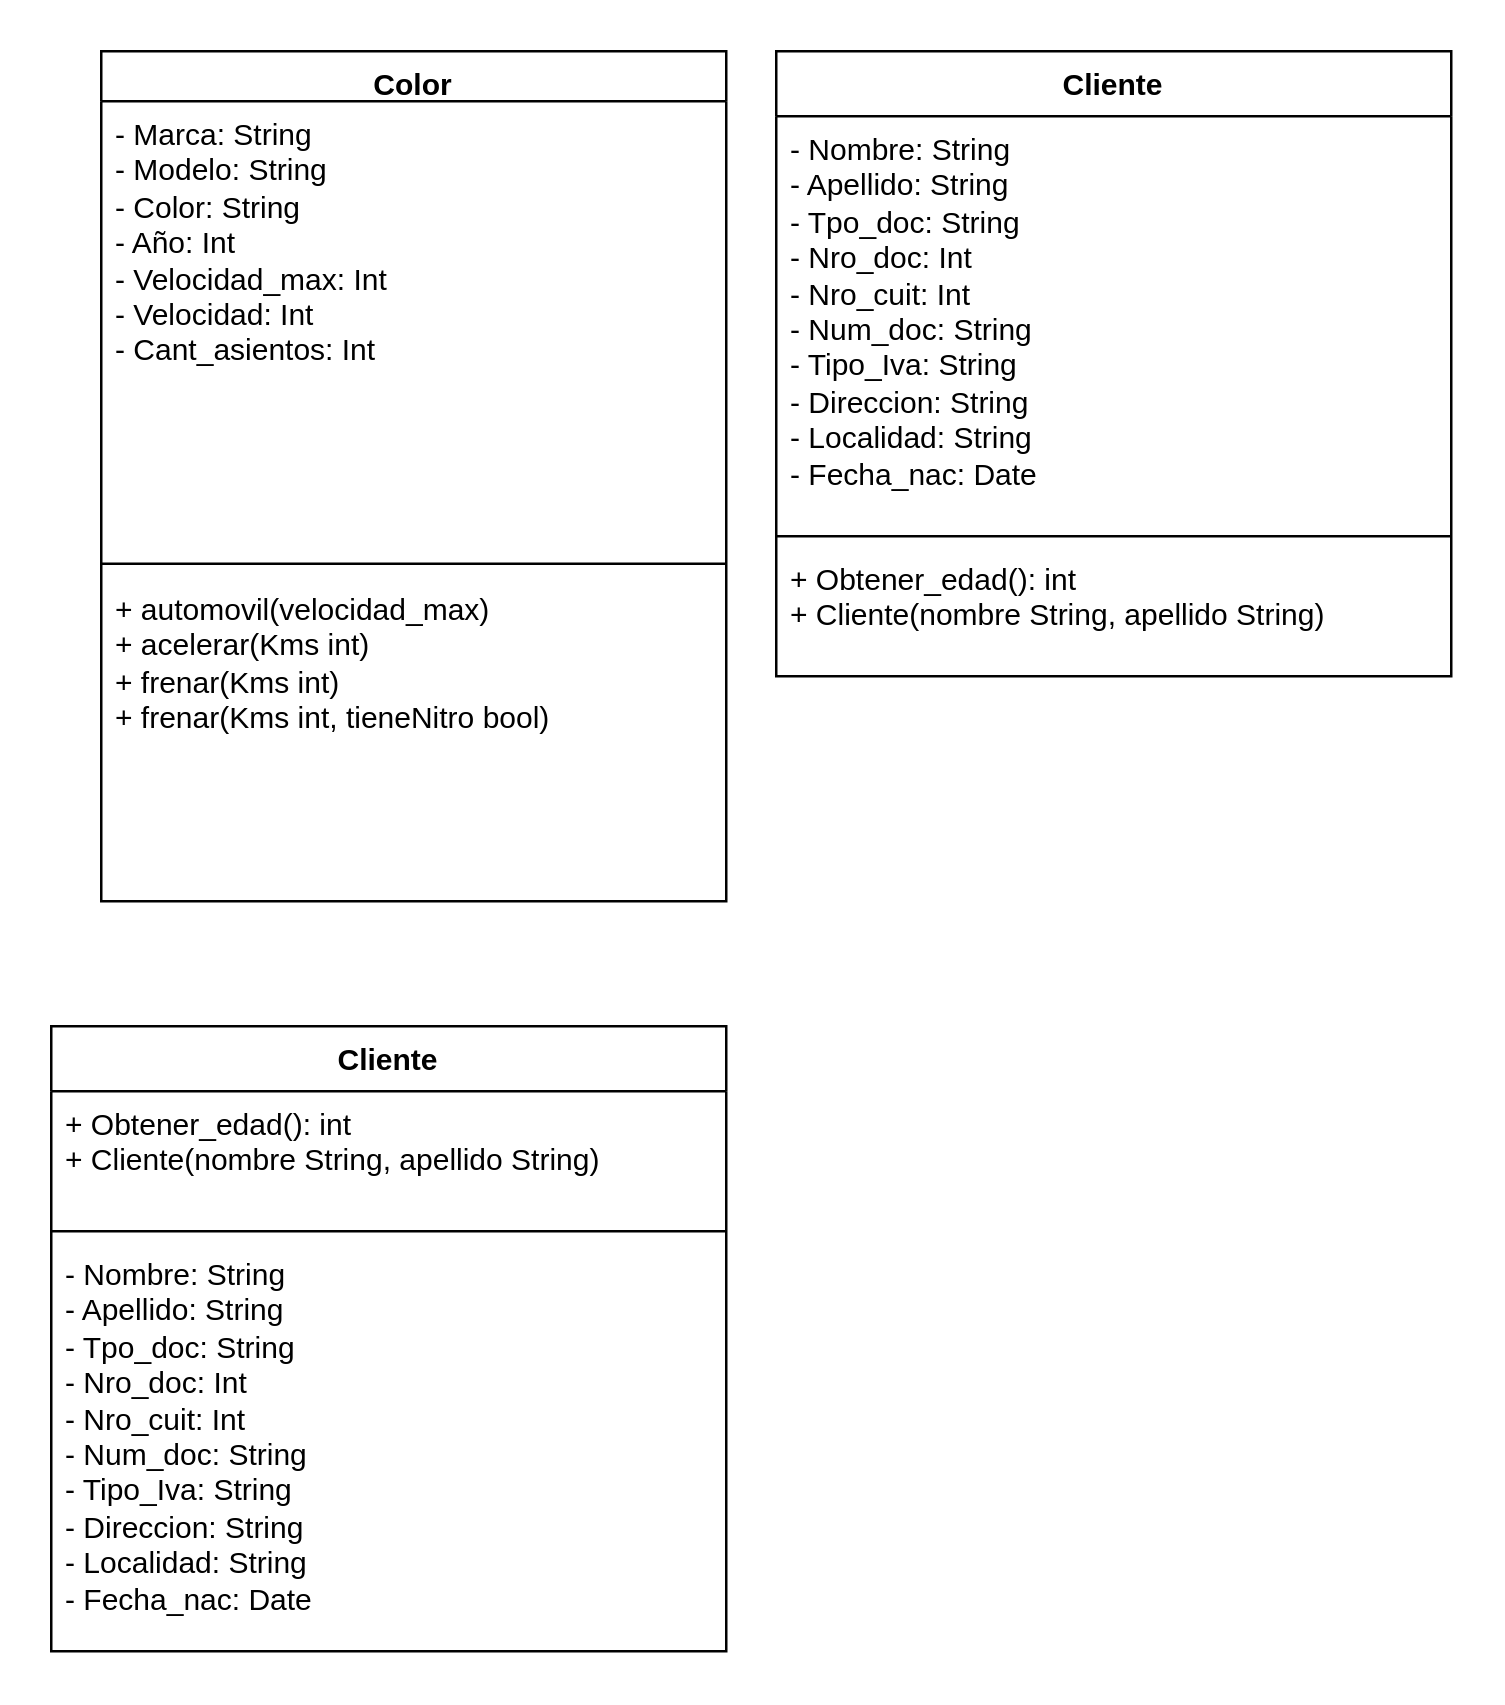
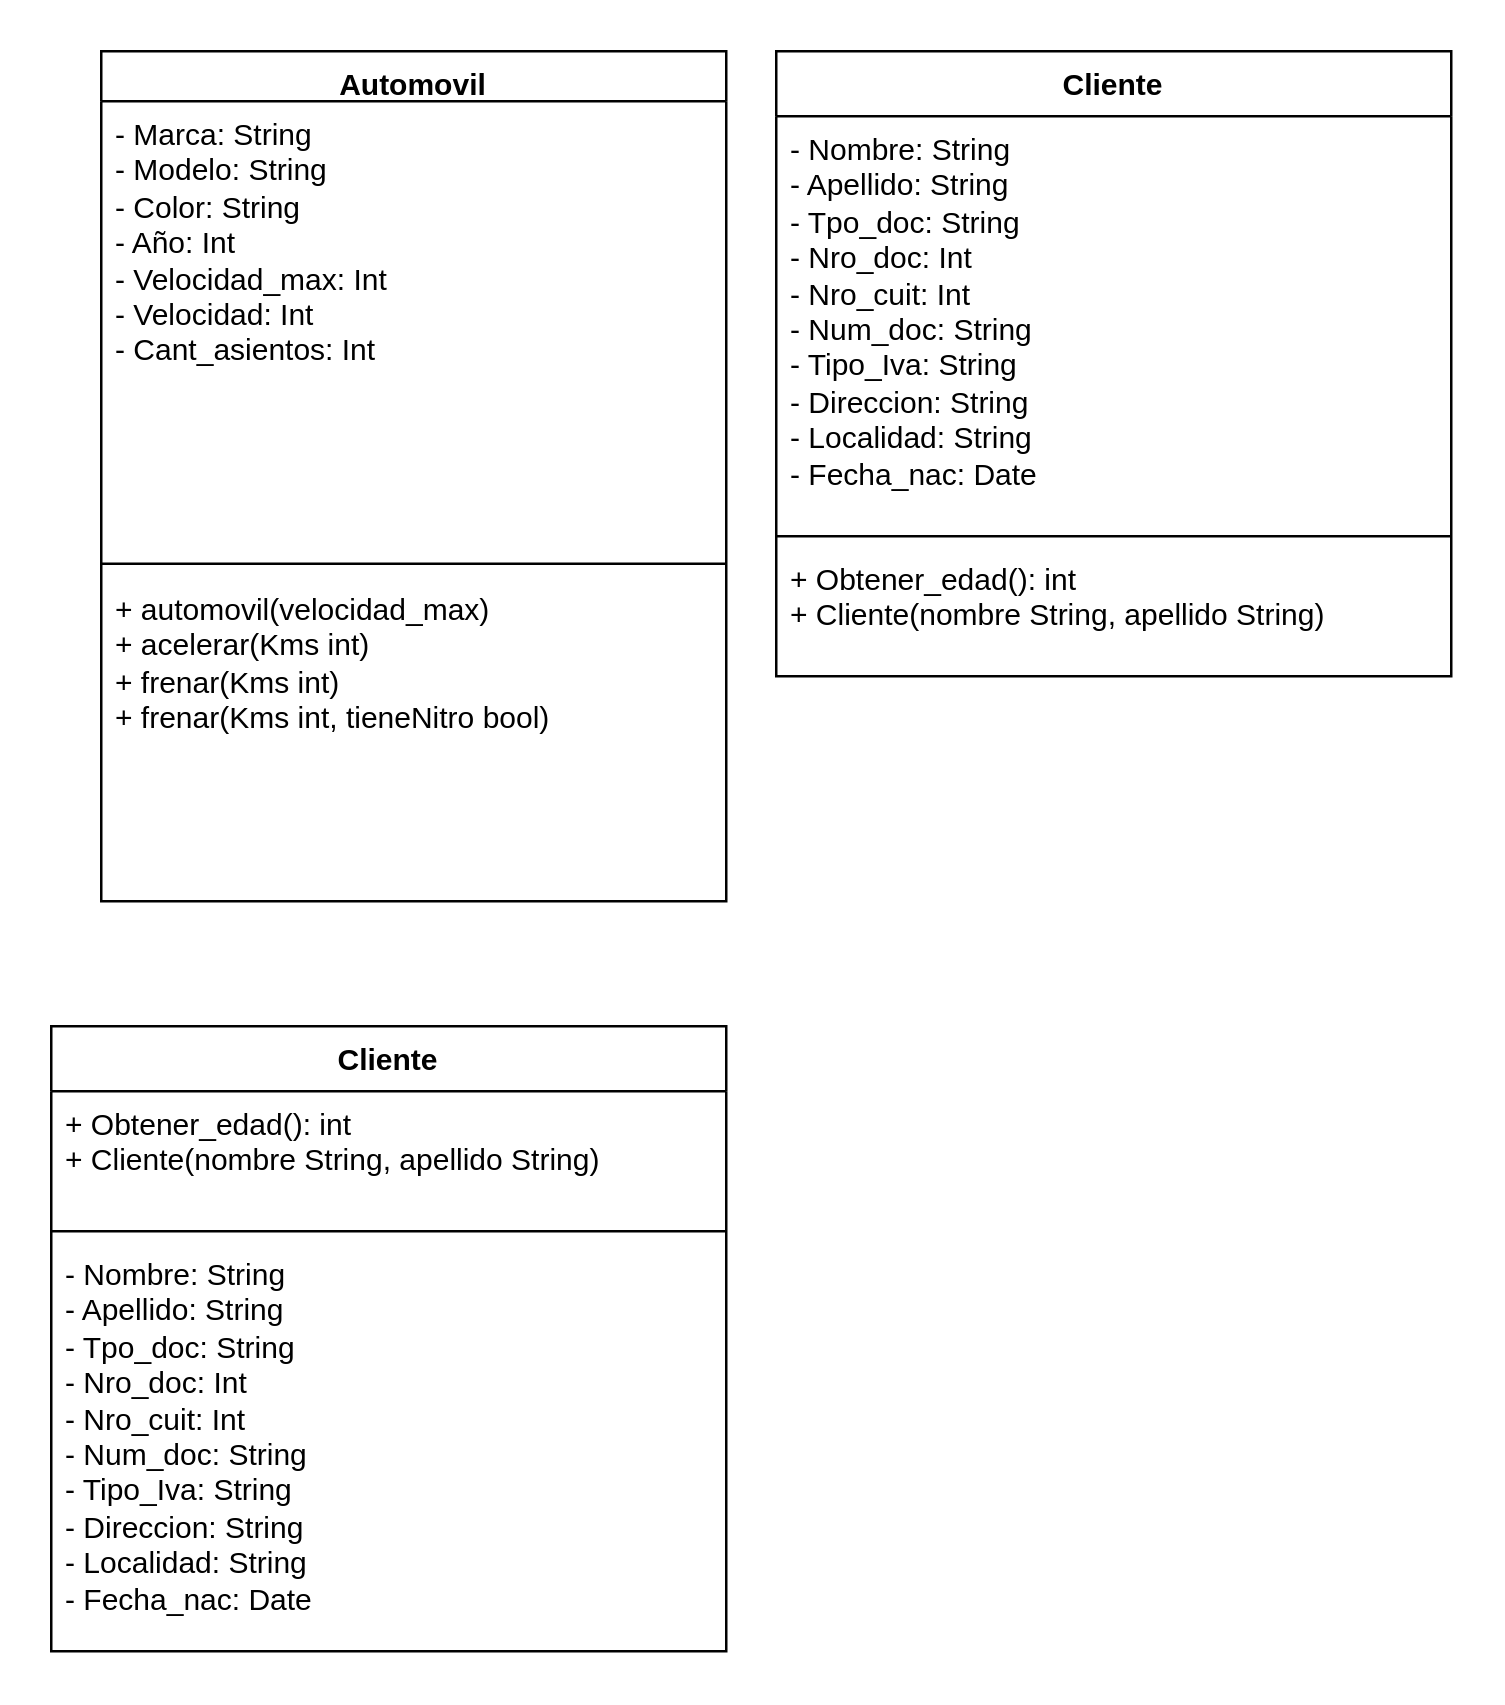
node "Color": label "Color" -> "Automovil"
